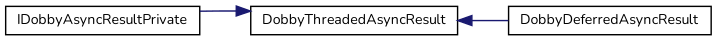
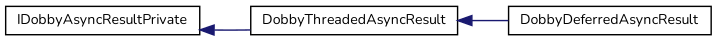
edge "IDobbyAsyncResultPrivate" -> "DobbyThreadedAsyncResult": reversed
